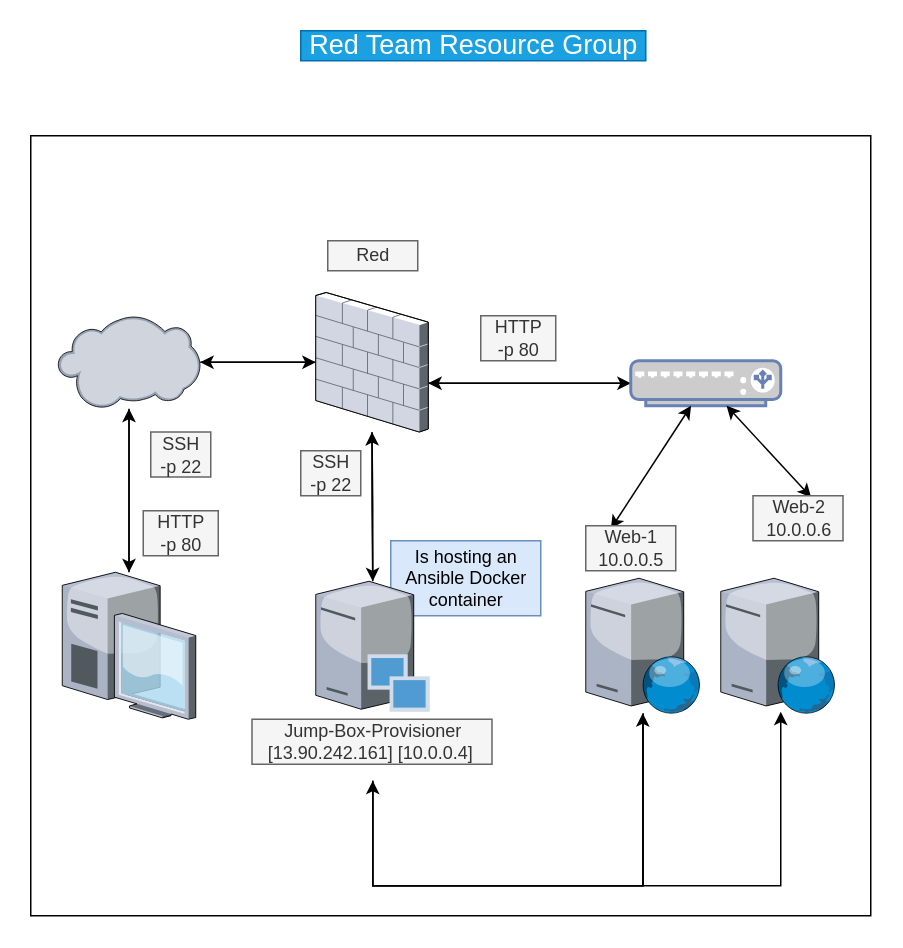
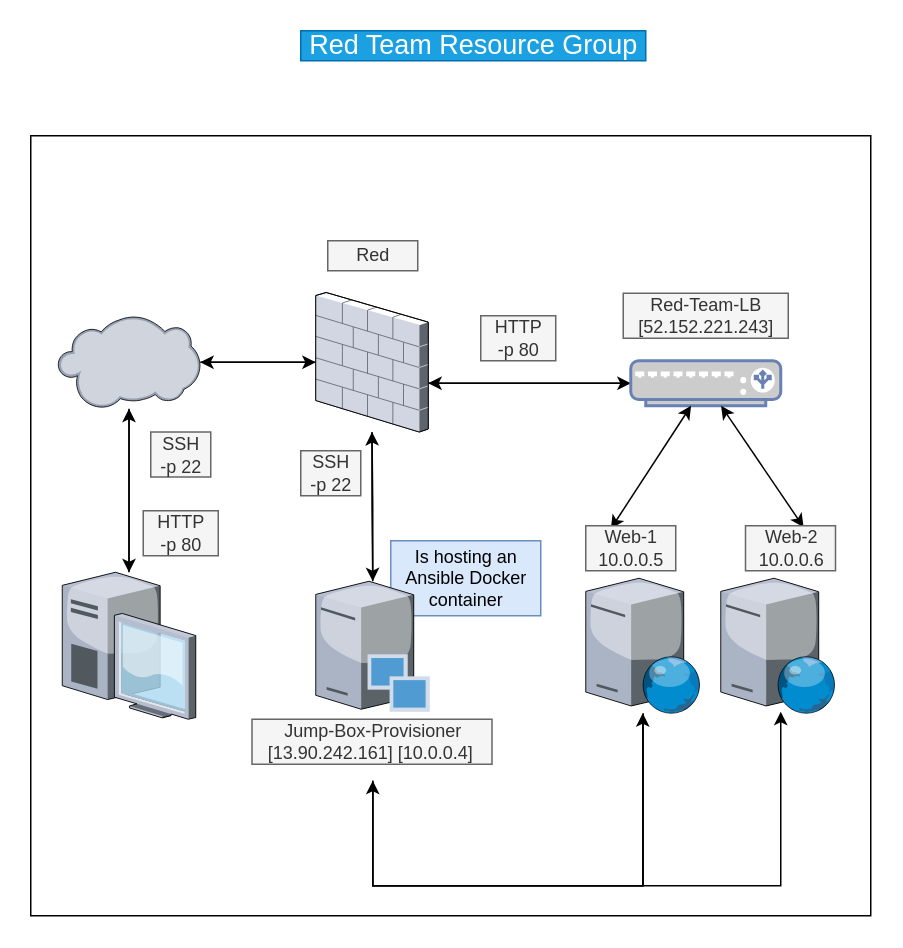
node "Red-Team-LB [52.152.221.243]": added
node "Web-2 10.0.0.6": moved (798, 518) -> (791, 548)
